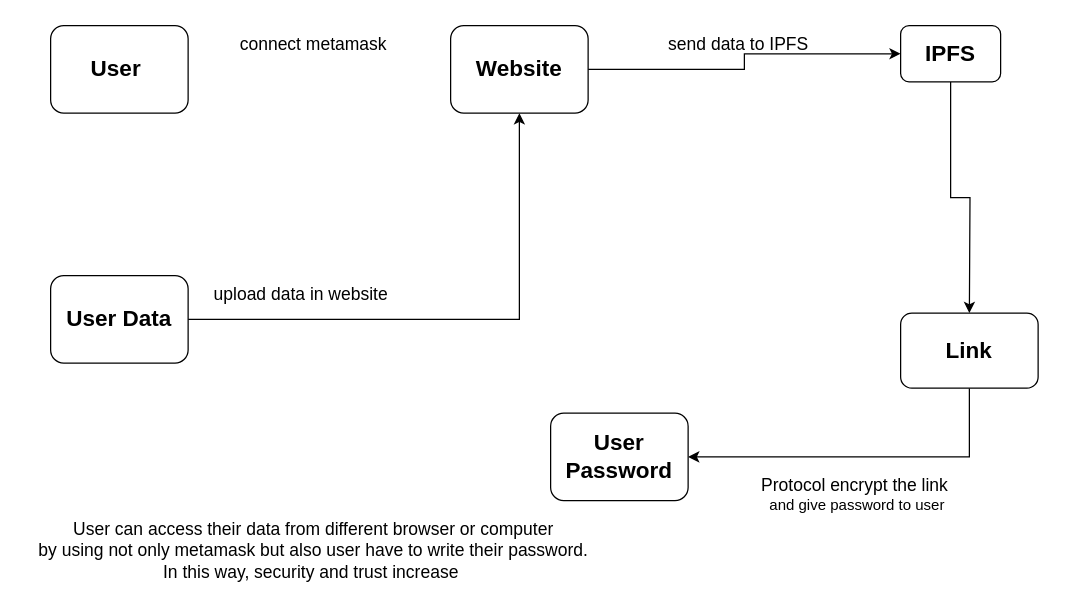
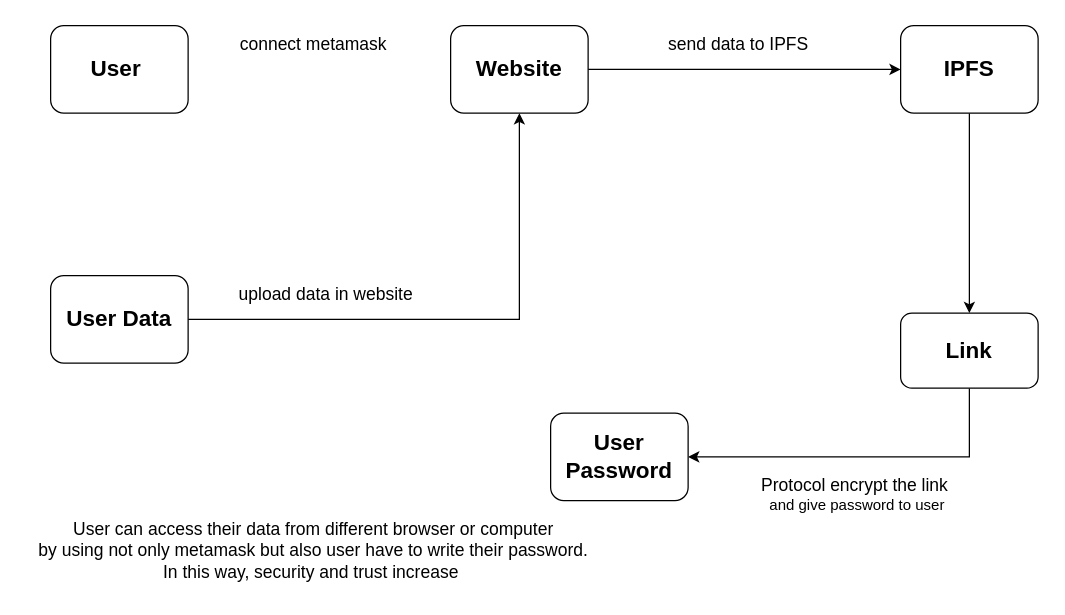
node "IPFS": size 100x56 -> 138x88
node "upload data in website": moved (301, 294) -> (326, 294)
